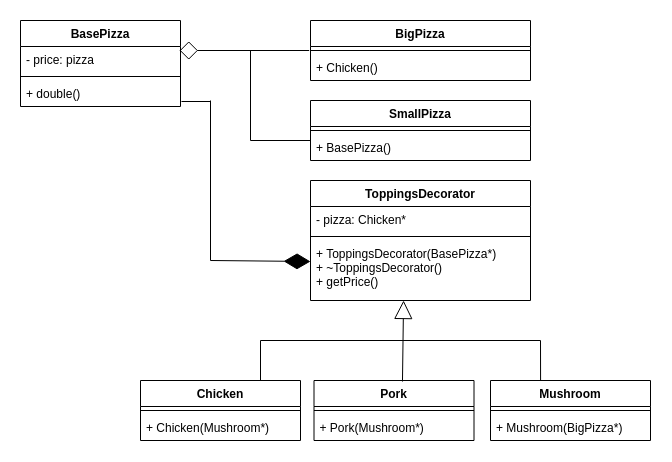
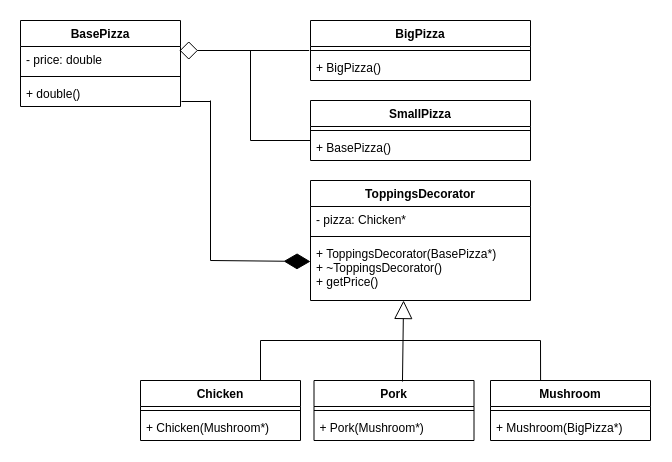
node "- price: pizza": label "- price: pizza" -> "- price: double"
node "+ Chicken()": label "+ Chicken()" -> "+ BigPizza()"
